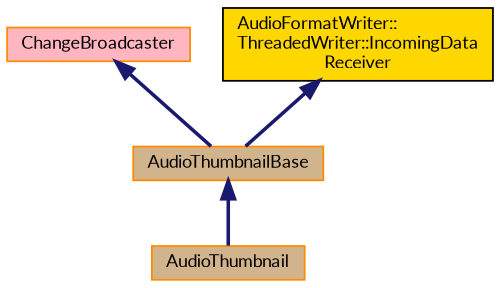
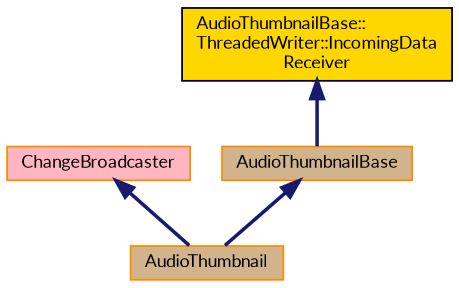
node "AudioFormatWriter:: ThreadedWriter::IncomingData Receiver": label "AudioFormatWriter:: ThreadedWriter::IncomingData Receiver" -> "AudioThumbnailBase:: ThreadedWriter::IncomingData Receiver"
edge "AudioThumbnailBase" -> "ChangeBroadcaster": now "AudioThumbnail" -> "ChangeBroadcaster"
